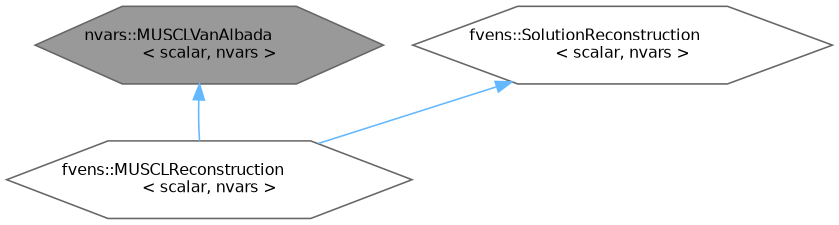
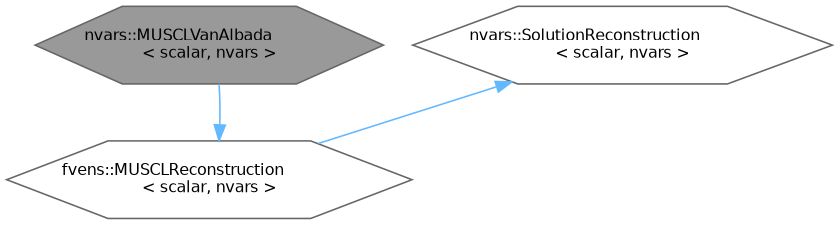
node "fvens::SolutionReconstruction < scalar, nvars >": label "fvens::SolutionReconstruction < scalar, nvars >" -> "nvars::SolutionReconstruction < scalar, nvars >"
edge "fvens::MUSCLReconstruction < scalar, nvars >" -> "nvars::MUSCLVanAlbada < scalar, nvars >": reversed
